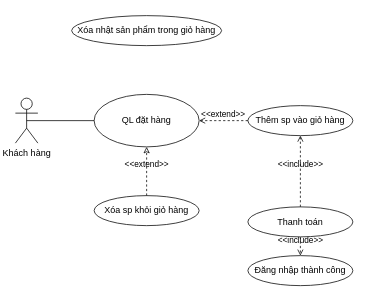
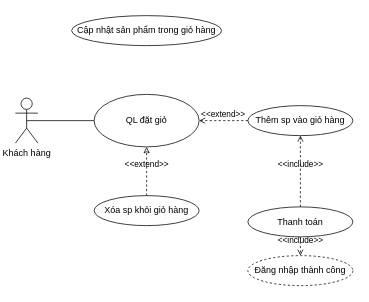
node "Xóa nhật sản phẩm trong giỏ hàng": label "Xóa nhật sản phẩm trong giỏ hàng" -> "Cập nhật sản phẩm trong giỏ hàng"
node "QL đặt hàng": label "QL đặt hàng" -> "QL đặt giỏ"
node "Đăng nhập thành công": style solid -> dashed
